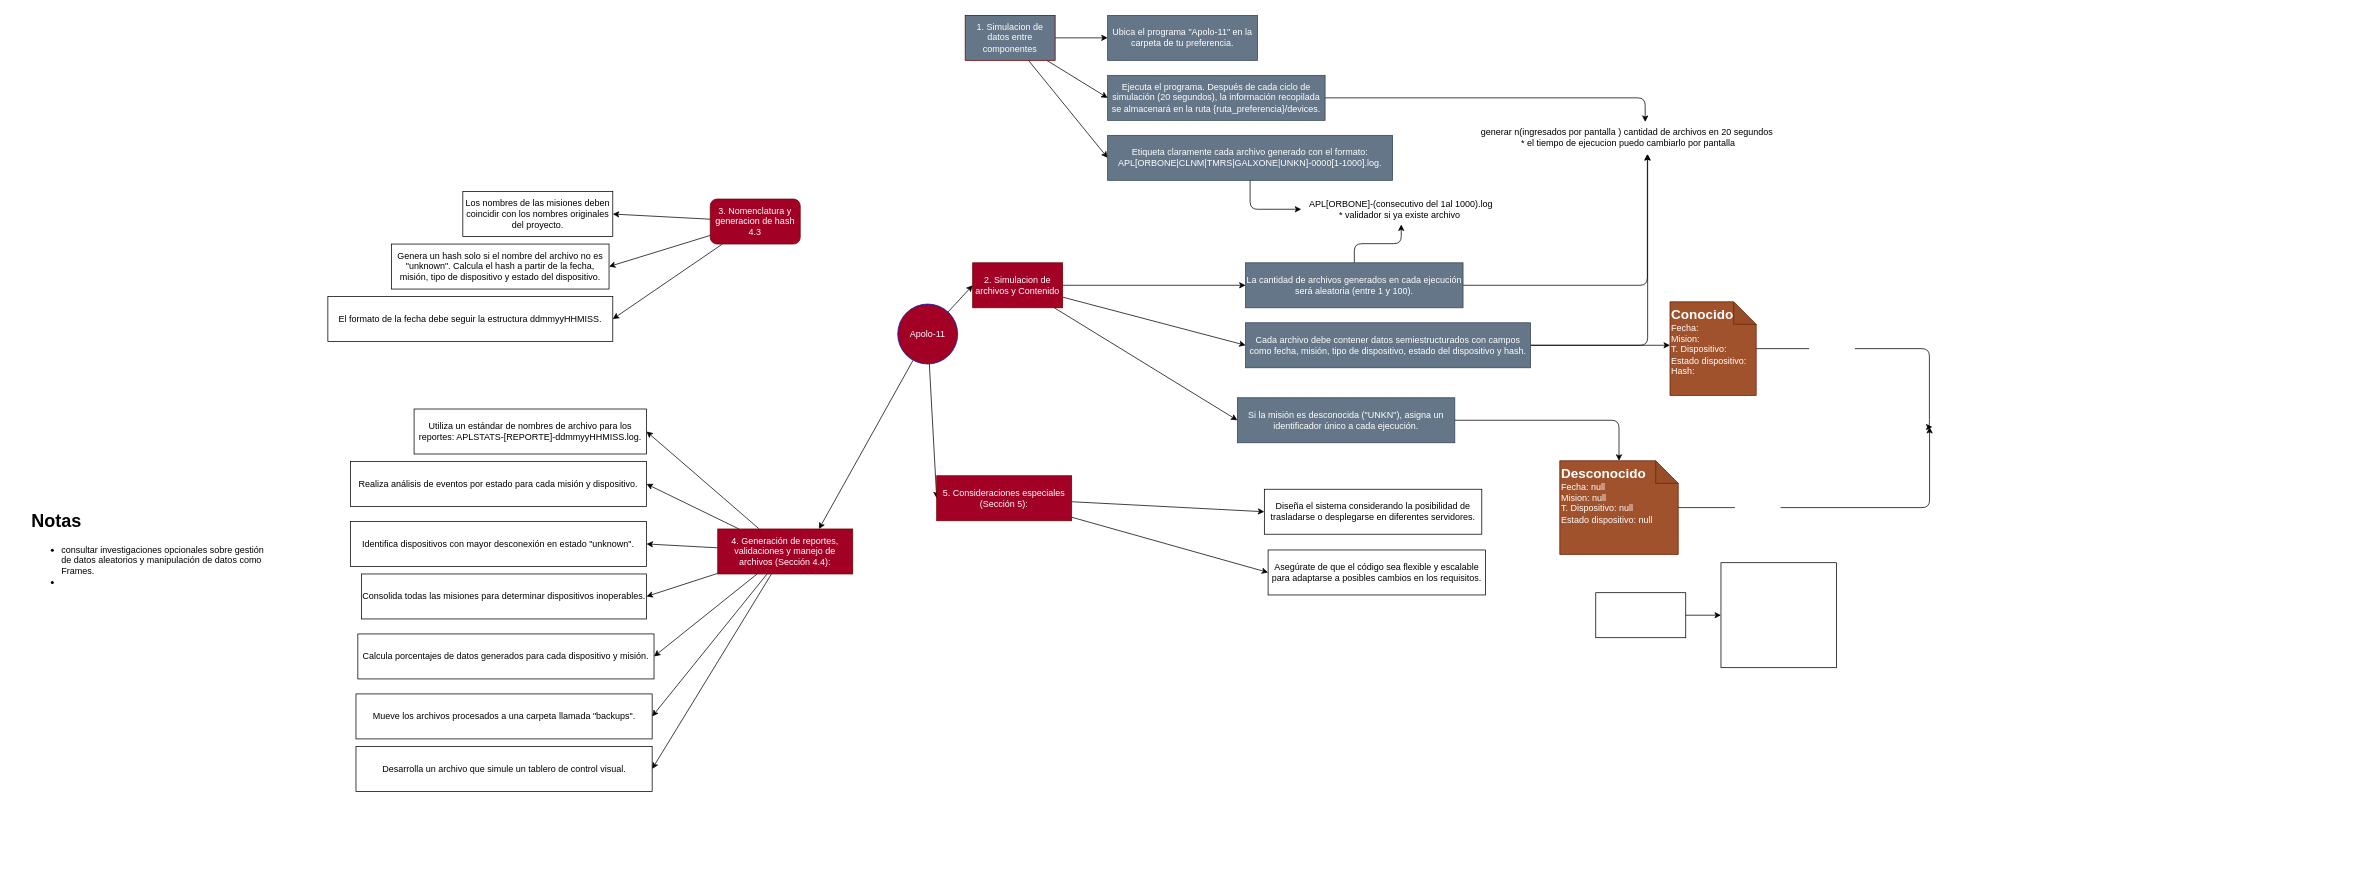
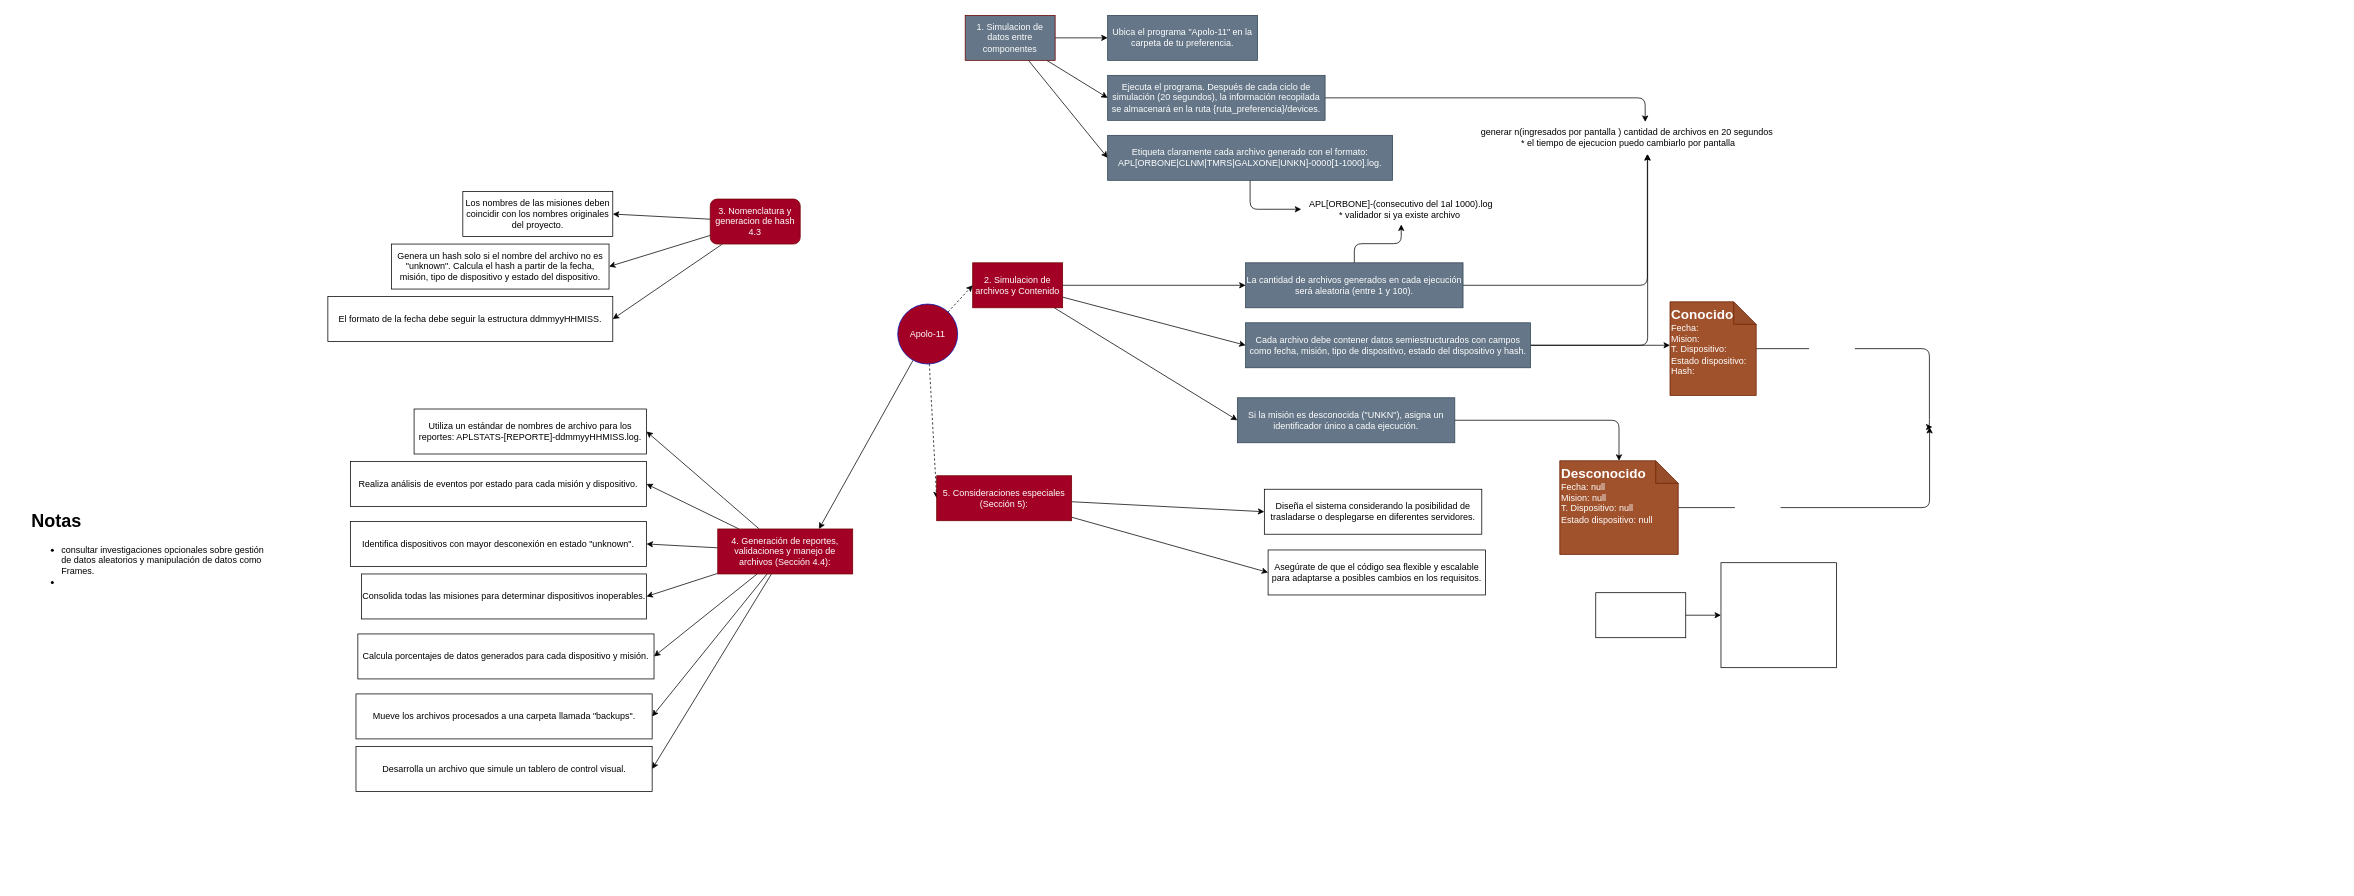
edge "Apolo-11" -> "2. Simulacion de archivos y Contenido": style solid -> dashed
edge "Apolo-11" -> "5. Consideraciones especiales (Sección 5):": style solid -> dashed
